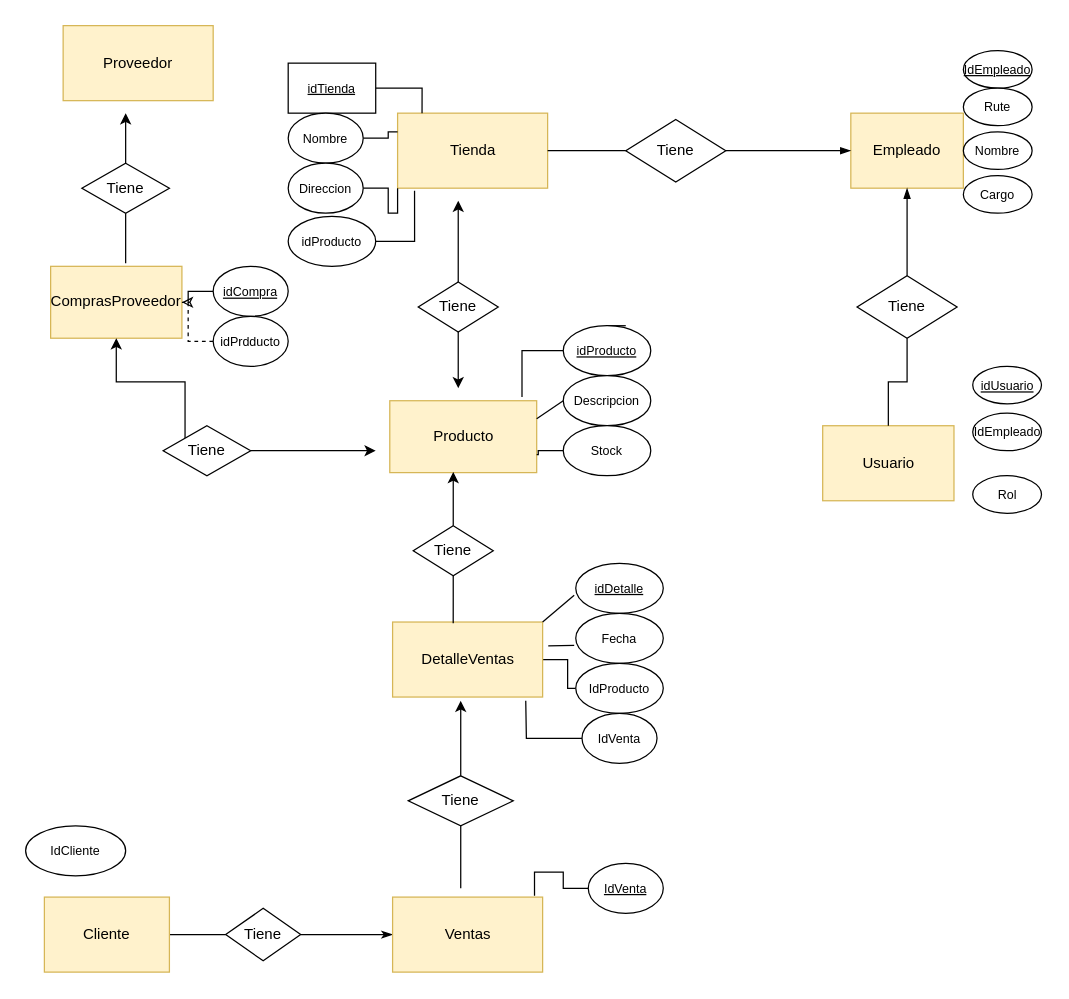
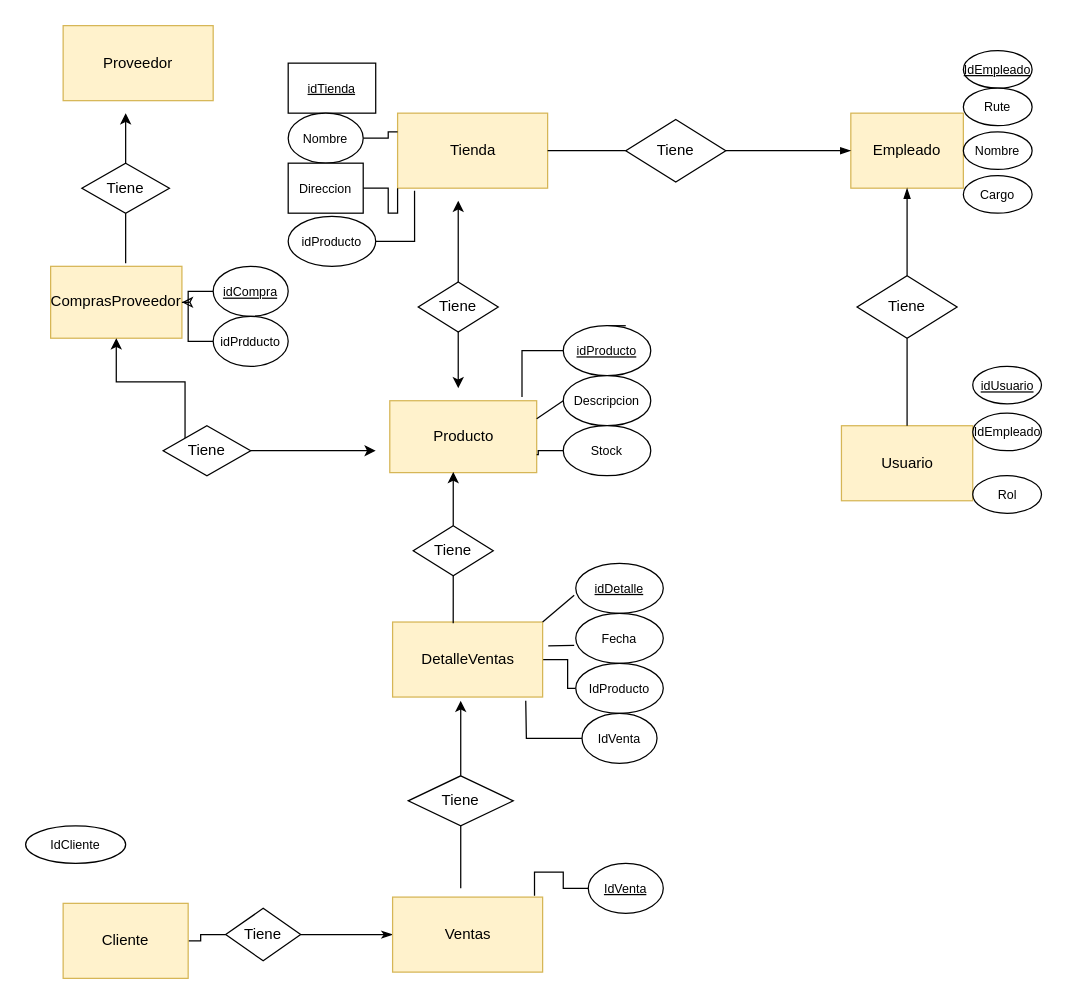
edge "idTienda" -- "Tienda": removed
node "Direccion": shape ellipse -> rectangle
edge "ComprasProveedor" -- "idPrdducto": style dashed -> solid
node "Usuario": moved (888, 463) -> (907, 463)
node "IdCliente": size 100x50 -> 100x38
node "Cliente": moved (107, 934) -> (126, 941)
